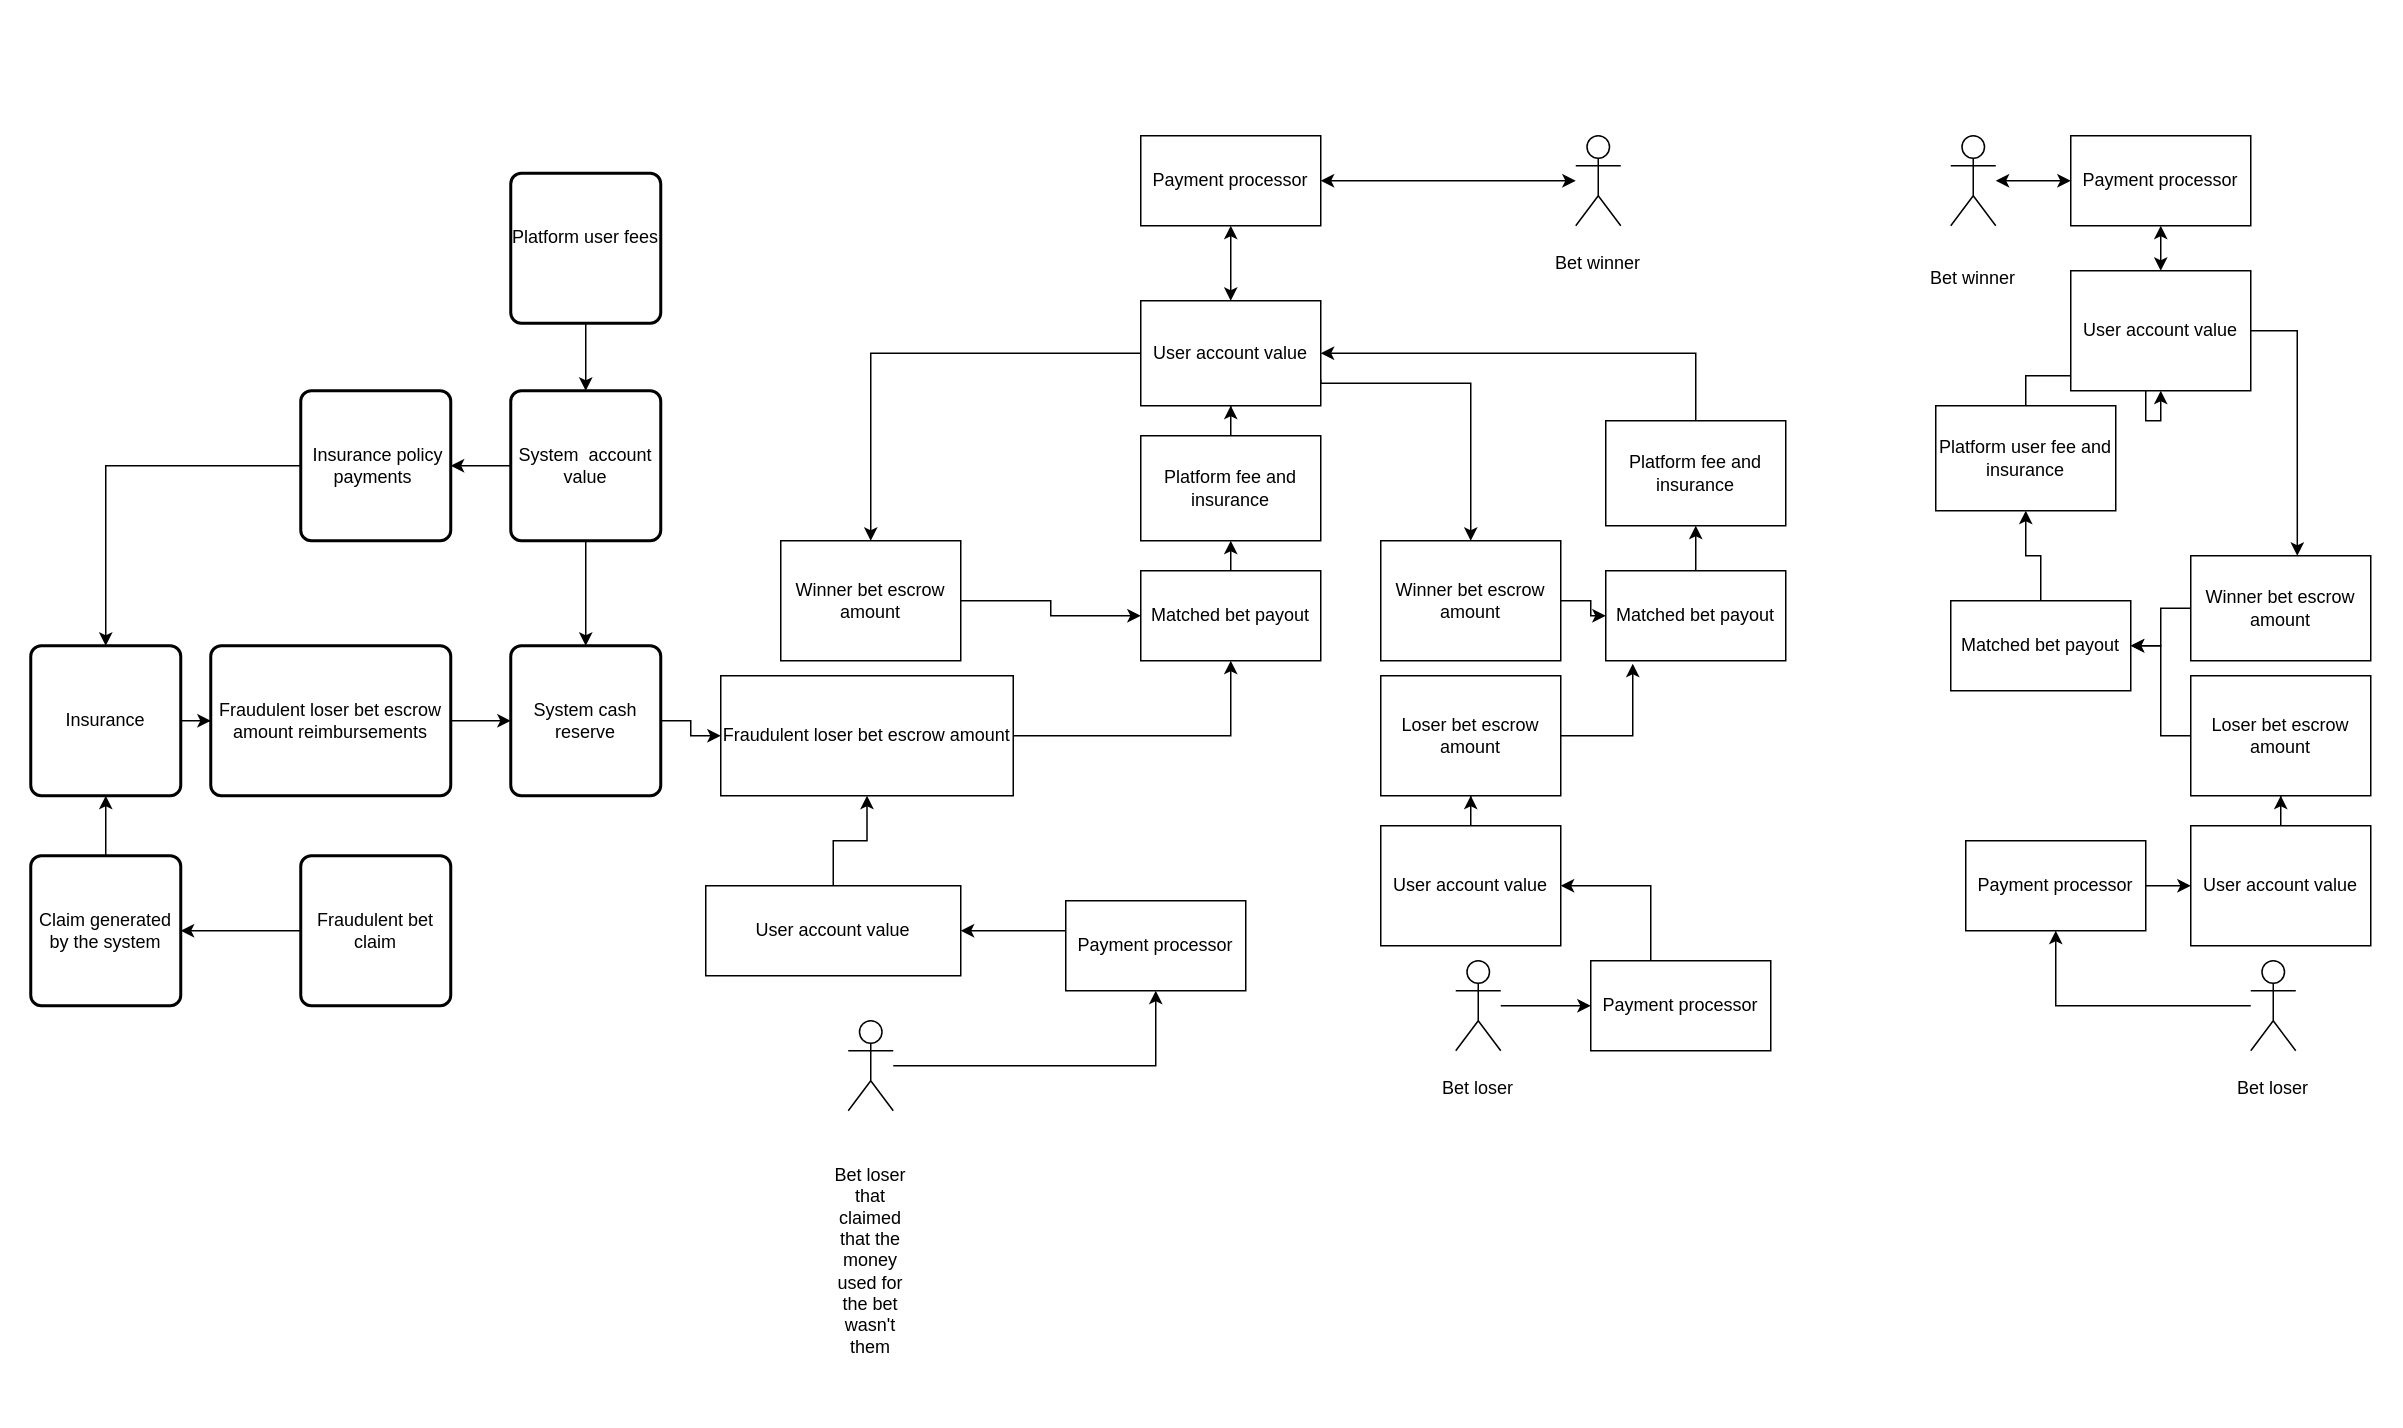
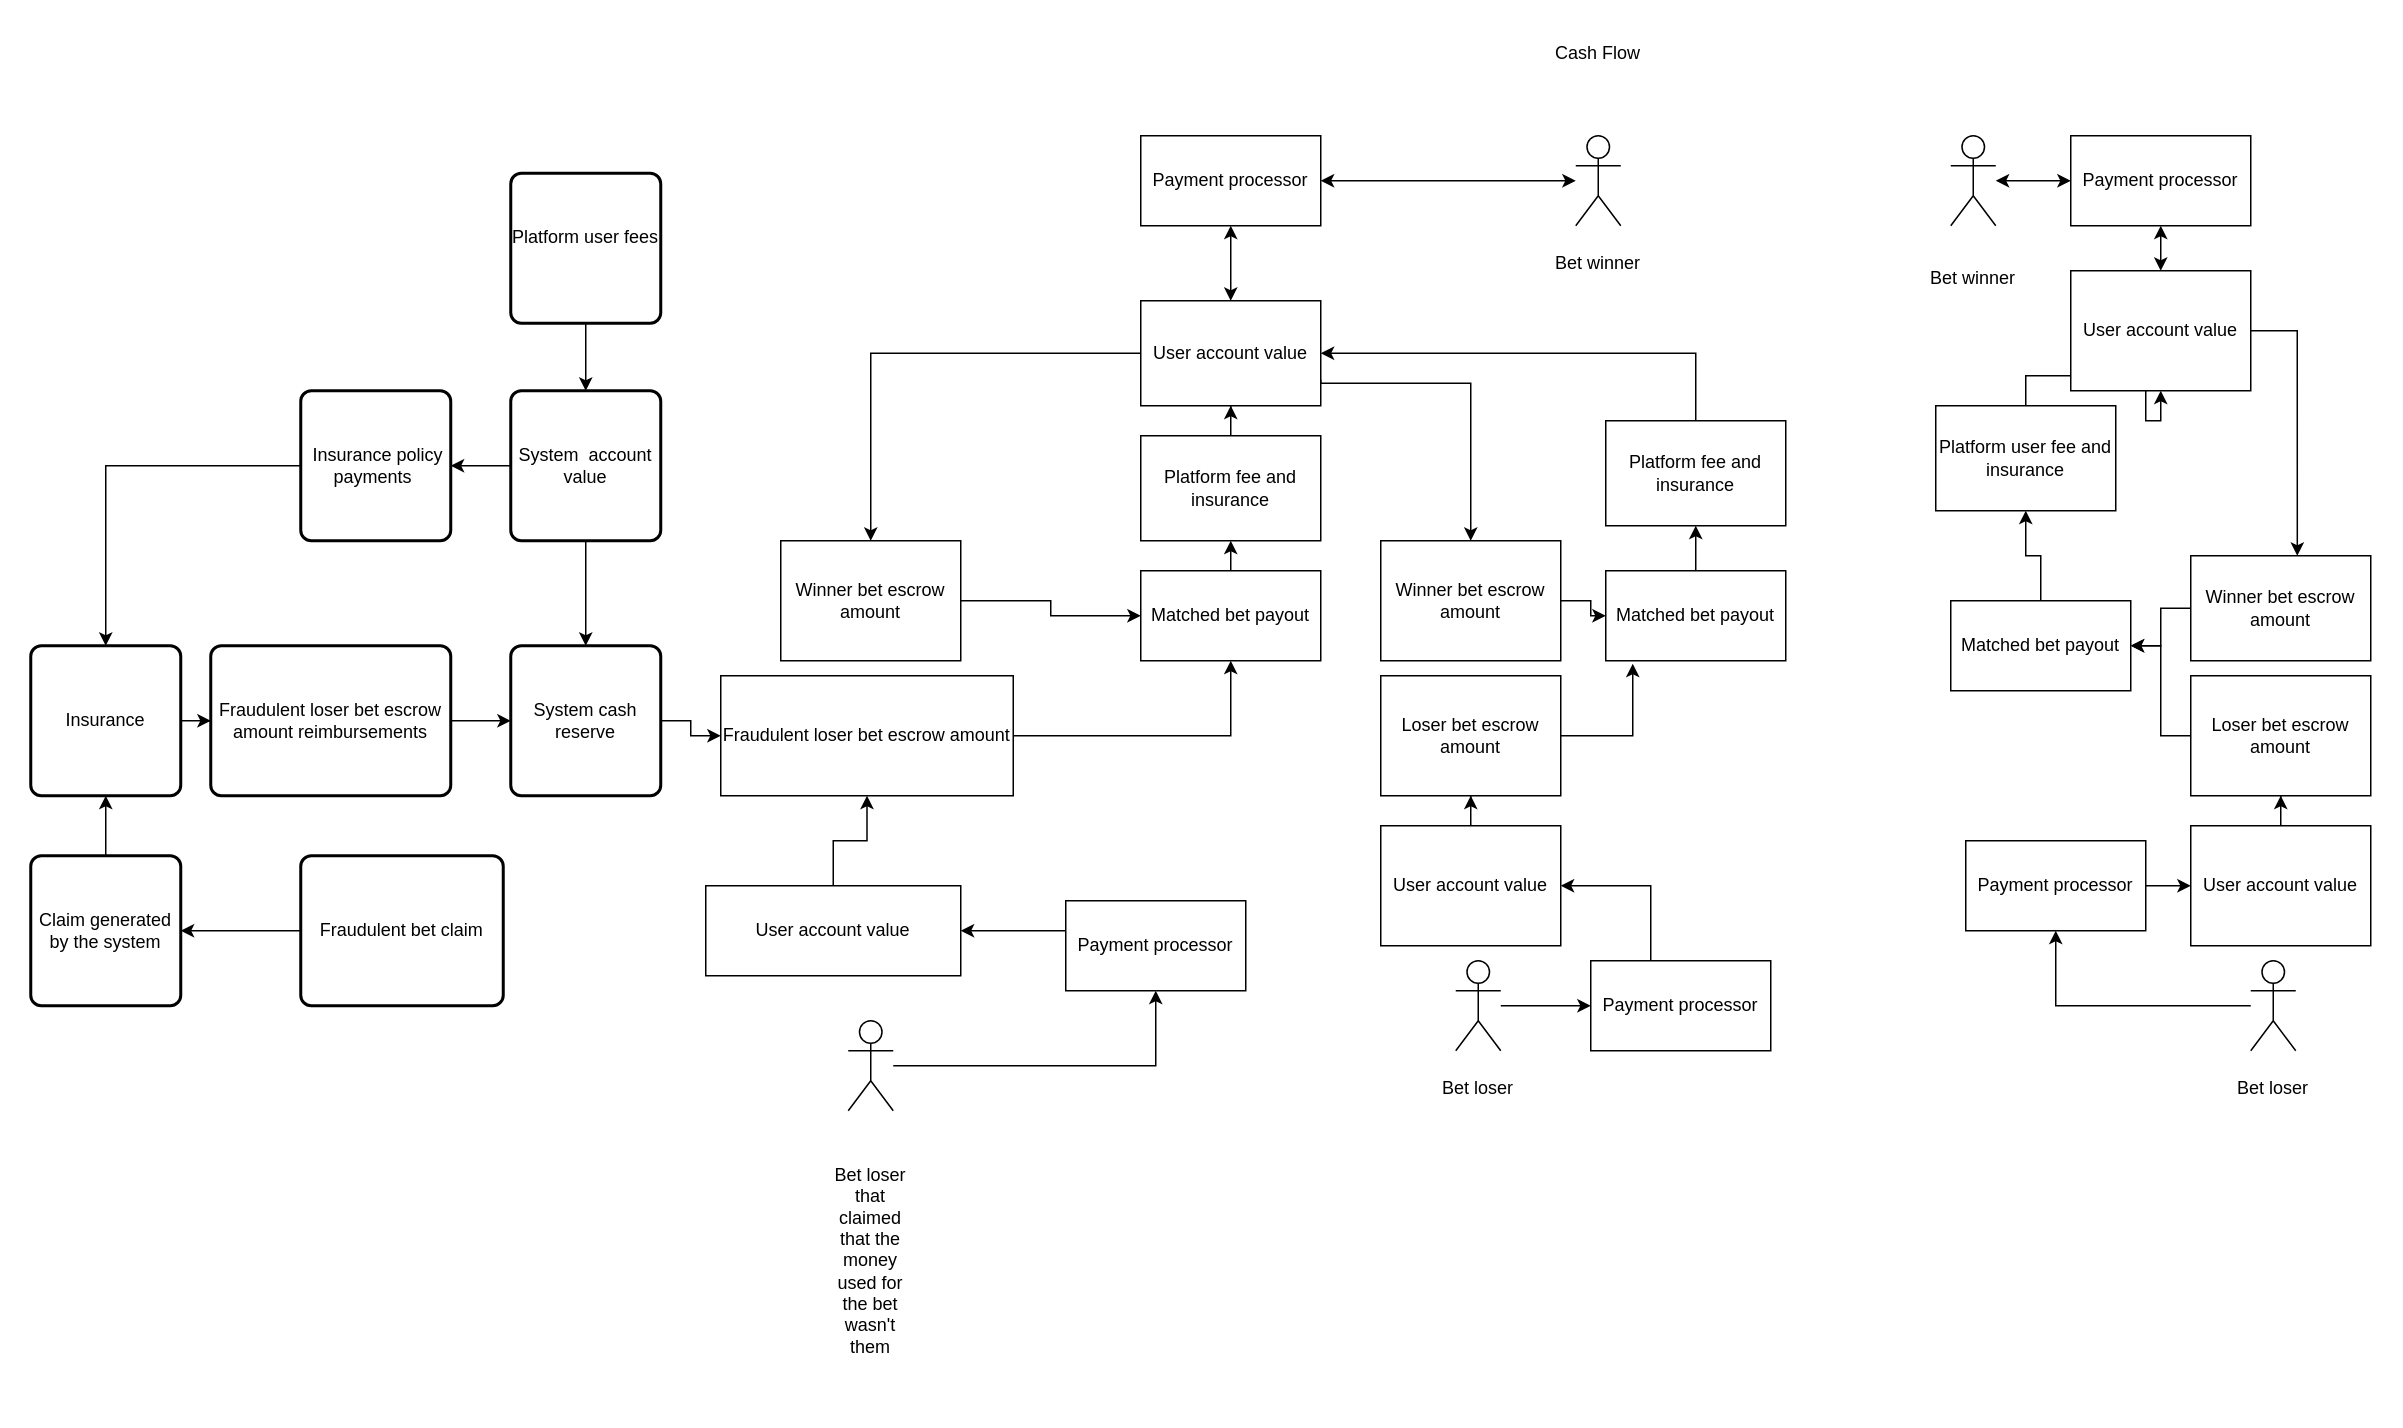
node "Cash Flow": added
node "Fraudulent bet claim": size 150x150 -> 203x150
